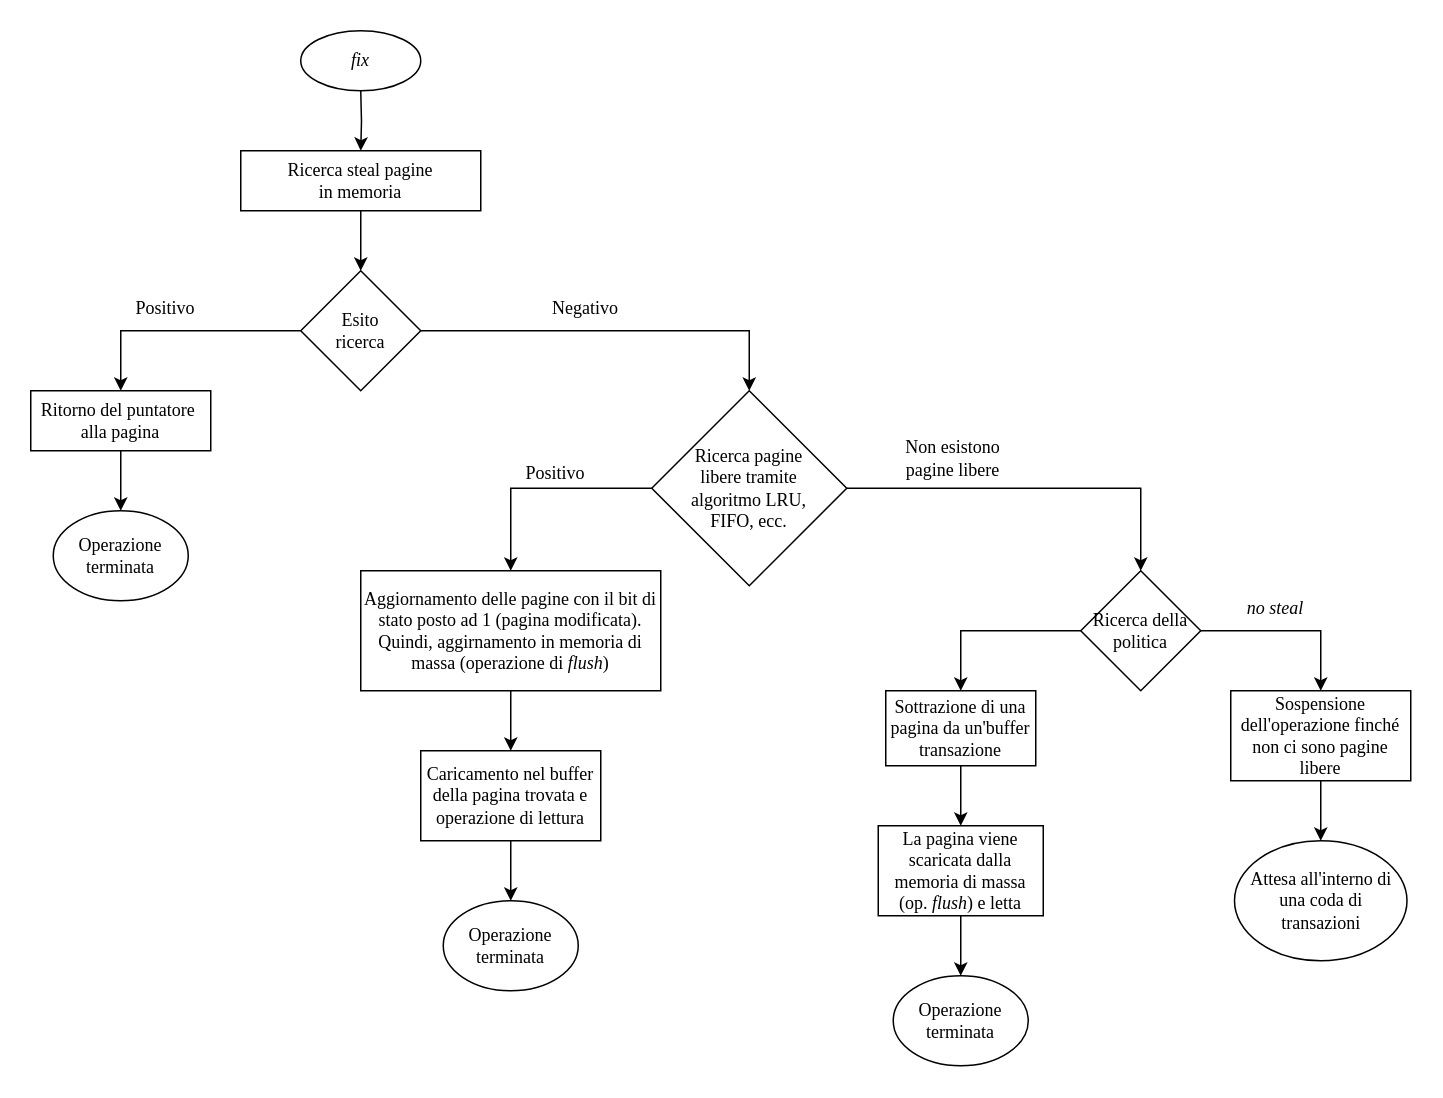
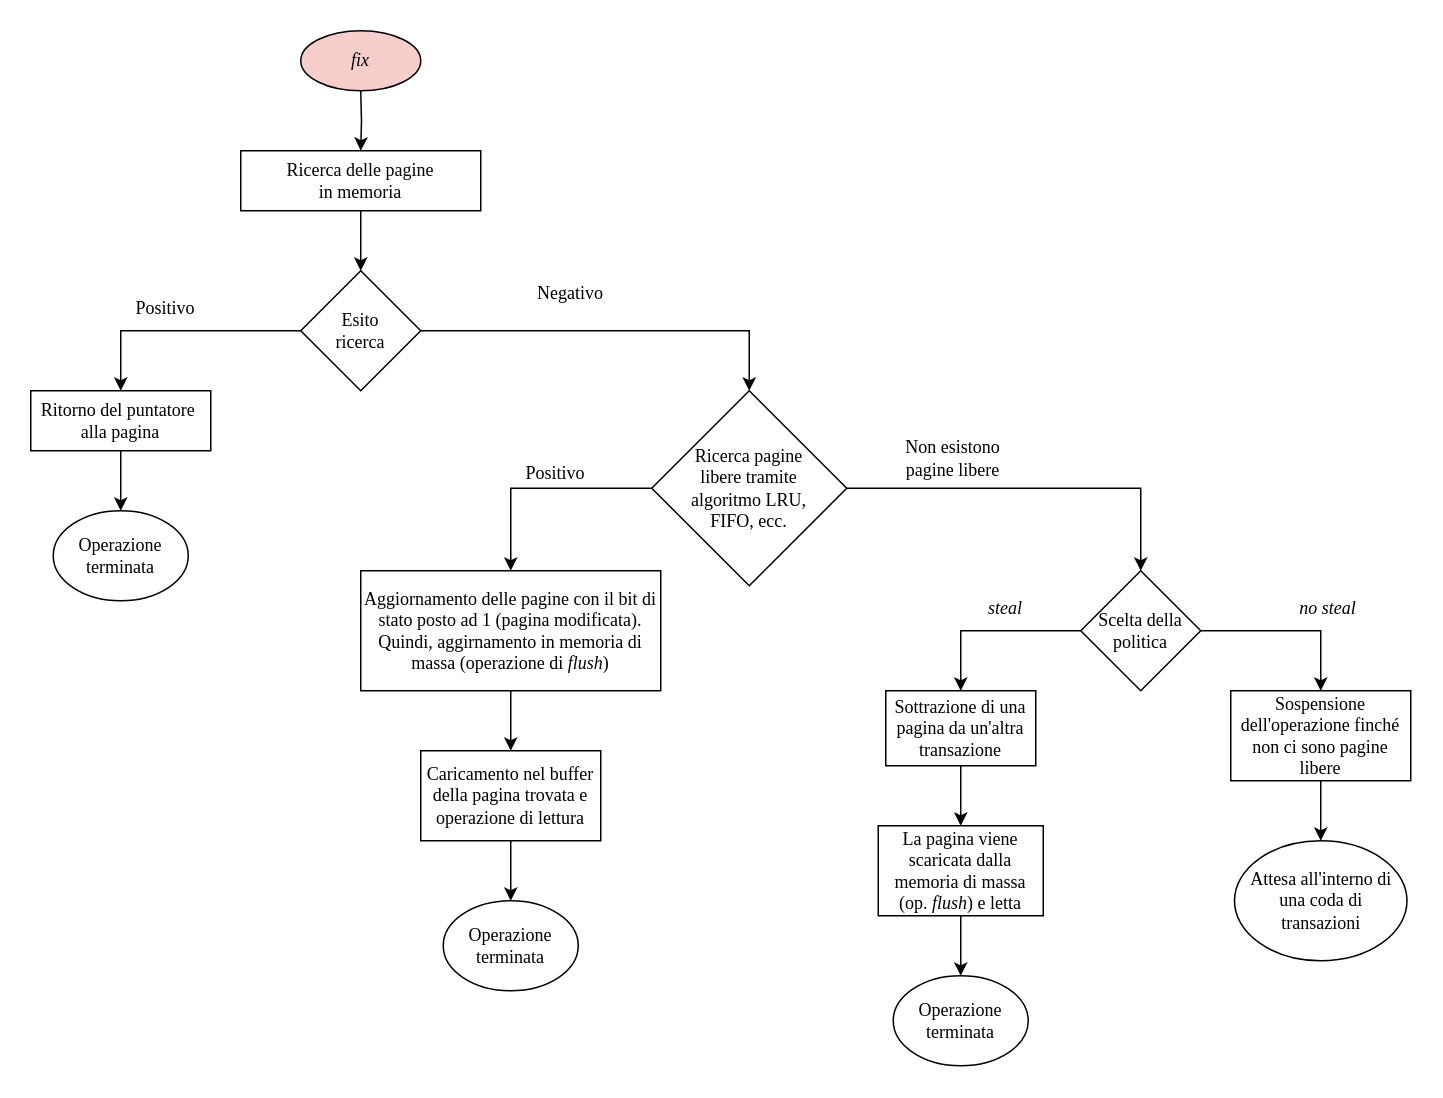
node "fix": fillcolor #ffffff -> #f8cecc
node "Ricerca steal pagine in memoria": label "Ricerca steal pagine in memoria" -> "Ricerca delle pagine in memoria"
node "Negativo": moved (586, 308) -> (571, 293)
node "steal": added
node "no steal": moved (1276, 608) -> (1328, 608)
node "Ricerca della politica": label "Ricerca della politica" -> "Scelta della politica"
node "Sottrazione di una pagina da un'buffer transazione": label "Sottrazione di una pagina da un'buffer transazione" -> "Sottrazione di una pagina da un'altra transazione"
